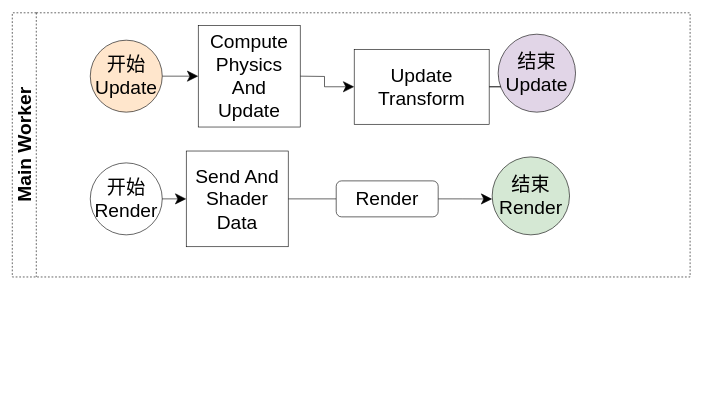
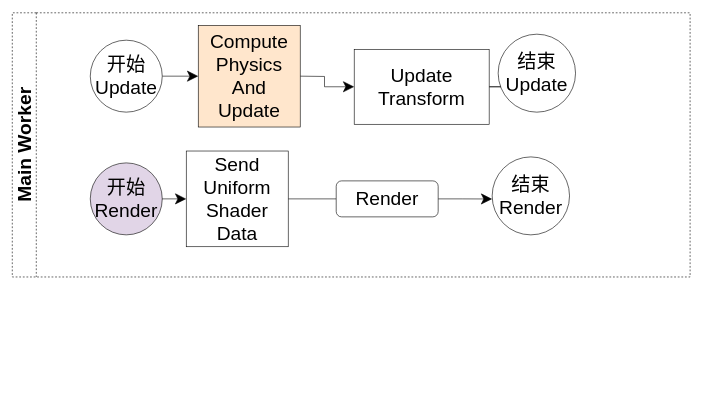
node "结束Update": fillcolor #e1d5e7 -> #ffffff
node "开始Update": fillcolor #ffe6cc -> #ffffff
node "Compute Physics And Update": fillcolor #ffffff -> #ffe6cc
node "结束Render": fillcolor #d5e8d4 -> #ffffff
node "开始Render": fillcolor #ffffff -> #e1d5e7
node "Send And Shader Data": label "Send And Shader Data" -> "Send Uniform Shader Data"
